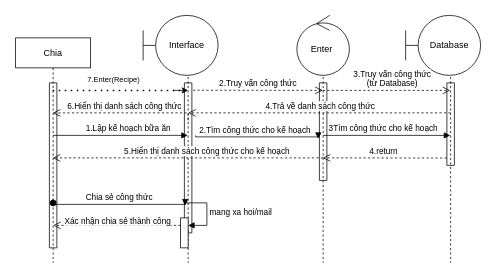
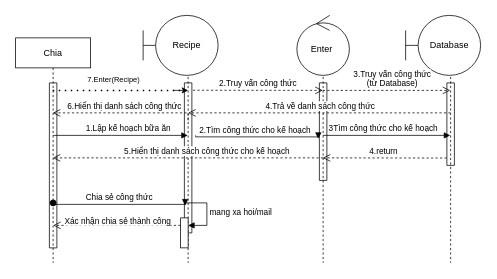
node "Interface": label "Interface" -> "Recipe"
